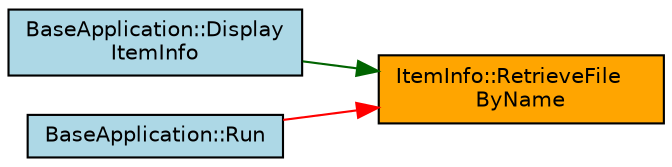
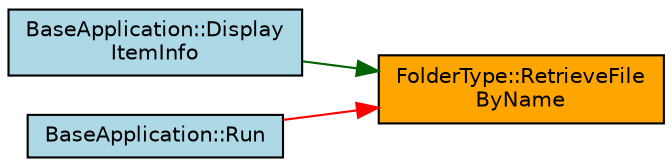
node "ItemInfo::RetrieveFile ByName": label "ItemInfo::RetrieveFile ByName" -> "FolderType::RetrieveFile ByName"
